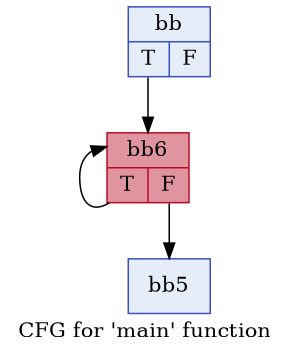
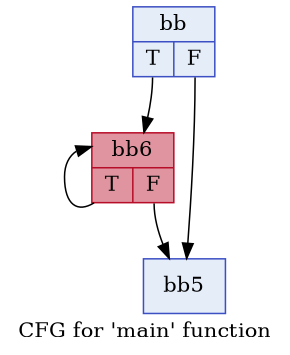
edge "bb" -> "bb5": added
